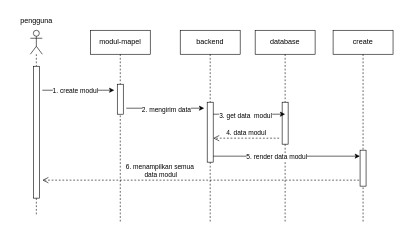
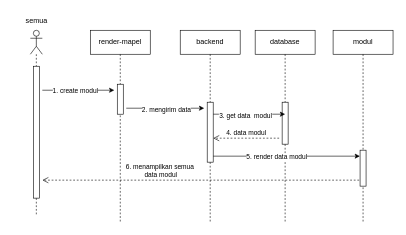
node "pengguna": label "pengguna" -> "semua"
node "modul-mapel": label "modul-mapel" -> "render-mapel"
node "create": label "create" -> "modul"
